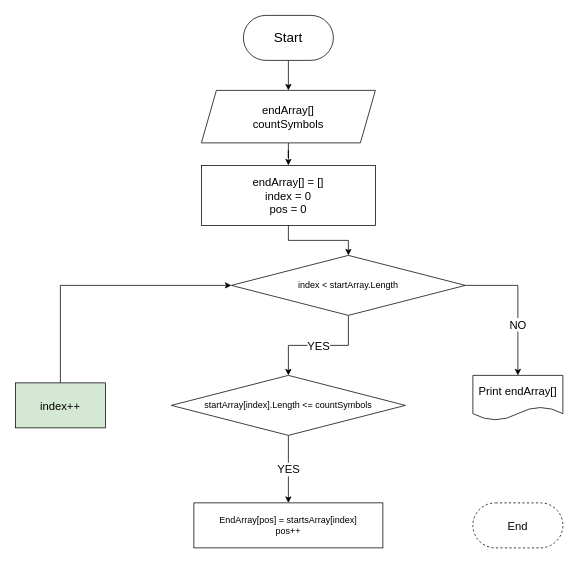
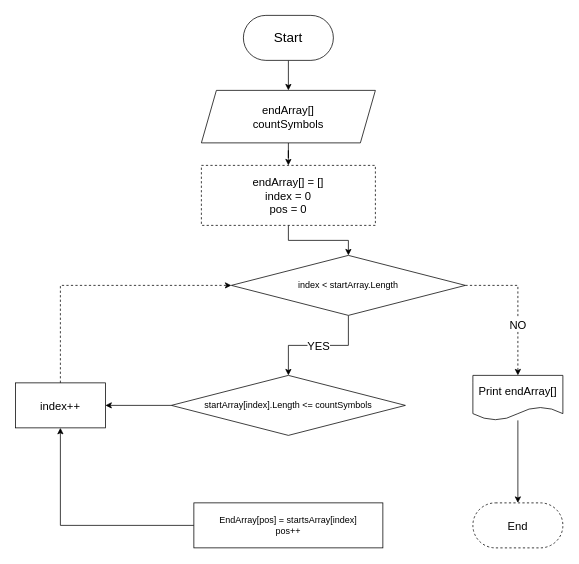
node "endArray[] = [] index = 0 pos = 0": style solid -> dashed
edge "index++" -> "index < startArray.Length": style solid -> dashed
edge "index < startArray.Length" -> "Print endArray[]": style solid -> dashed
node "index++": fillcolor #d5e8d4 -> #ffffff
edge "startArray[index].Length <= countSymbols" -> "index++": added
edge "startArray[index].Length <= countSymbols" -> "EndArray[pos] = startsArray[index] pos++": removed, label "YES"
edge "Print endArray[]" -> "End": added
edge "EndArray[pos] = startsArray[index] pos++" -> "index++": added
